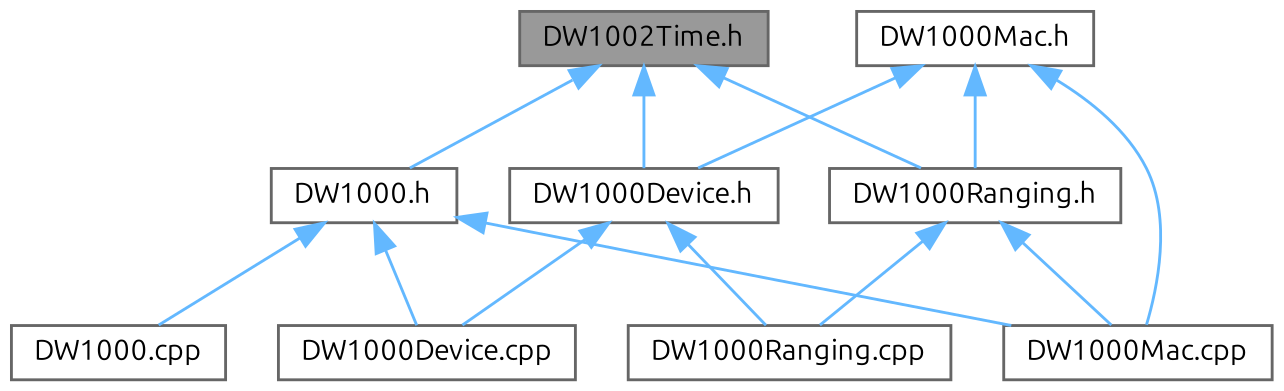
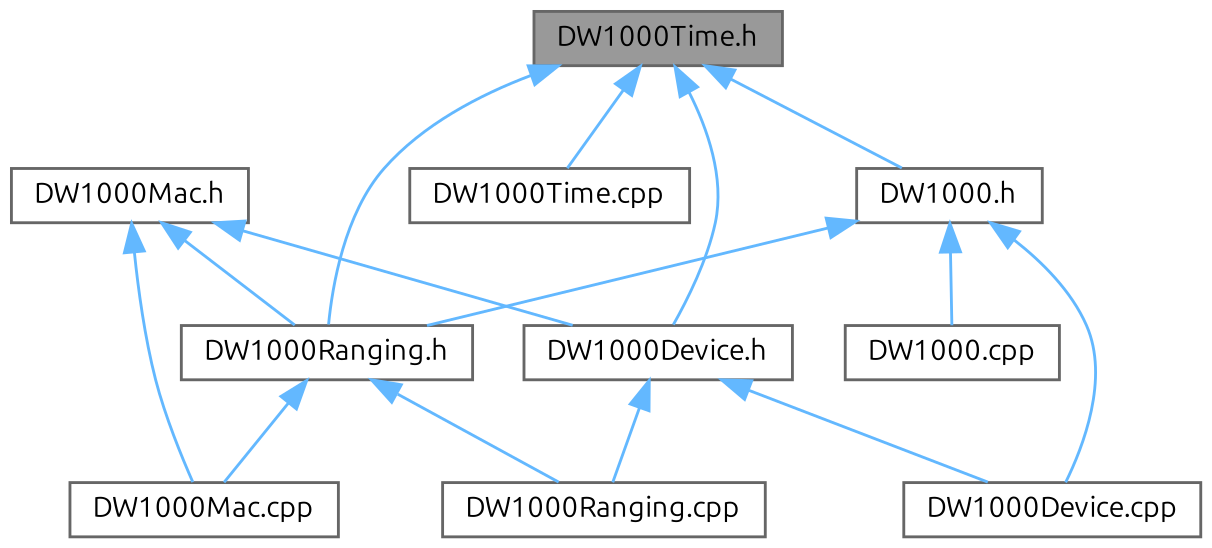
node "DW1002Time.h": label "DW1002Time.h" -> "DW1000Time.h"
node "DW1000Time.cpp": added
edge "DW1000Mac.cpp" -> "DW1000.h": now "DW1000Ranging.h" -> "DW1000.h"
